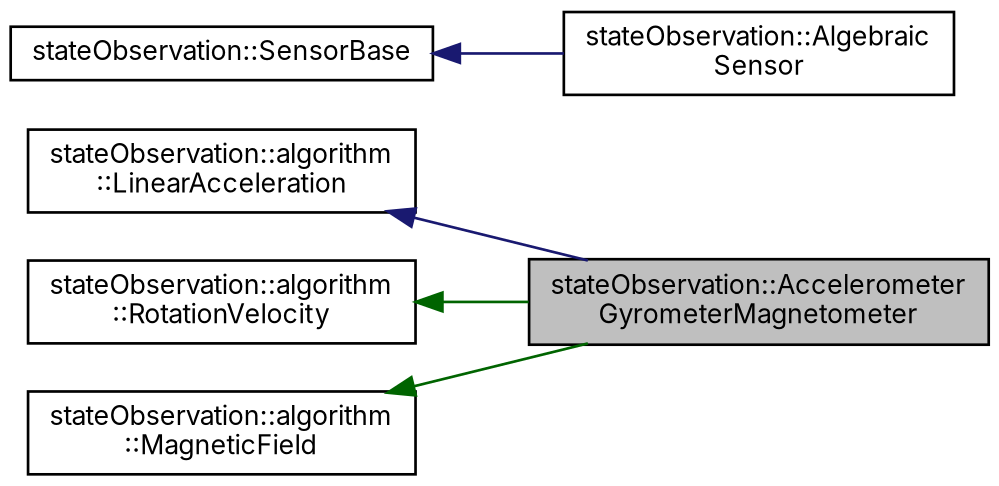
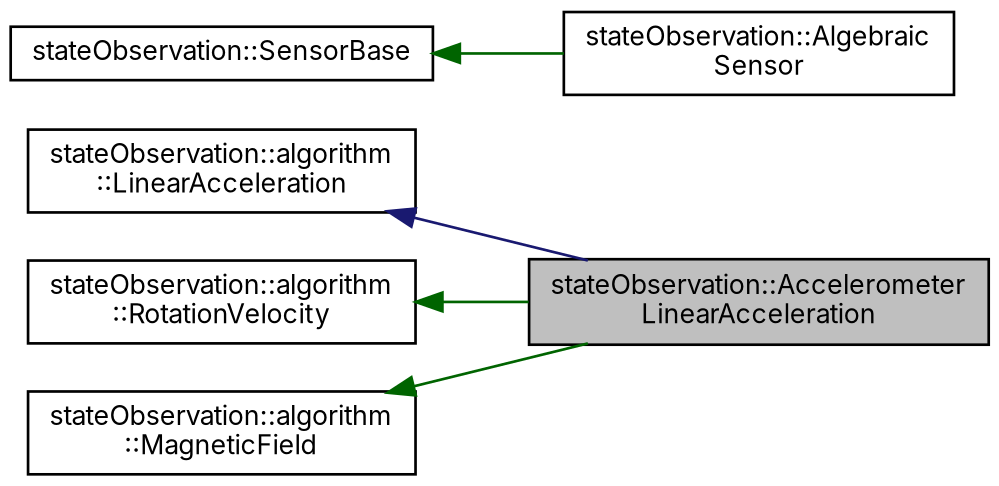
edge "stateObservation::Algebraic Sensor" -> "stateObservation::SensorBase": color midnightblue -> darkgreen
node "stateObservation::Accelerometer GyrometerMagnetometer": label "stateObservation::Accelerometer GyrometerMagnetometer" -> "stateObservation::Accelerometer LinearAcceleration"
